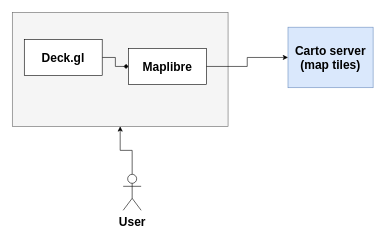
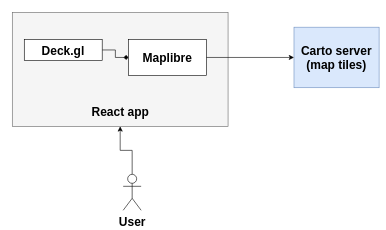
node "Deck.gl": size 78x36 -> 78x21
node "Carto server (map tiles)": moved (331, 57) -> (337, 57)
node "Maplibre": moved (168, 66) -> (168, 57)
node "React app": added
